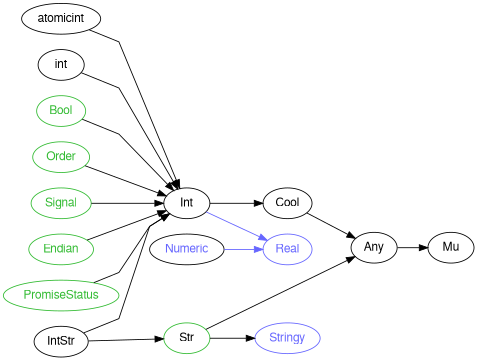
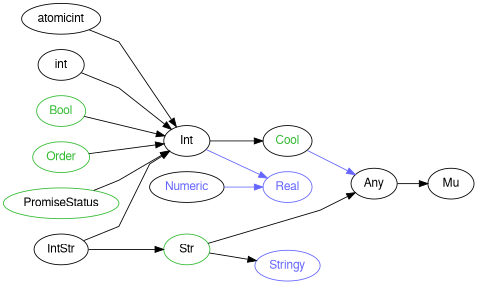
node "Signal": removed
node "Cool": fontcolor #000000 -> #33bb33
edge "Cool" -> "Any": color #000000 -> #6666ff
node "Endian": removed
node "PromiseStatus": fontcolor #33bb33 -> #000000
